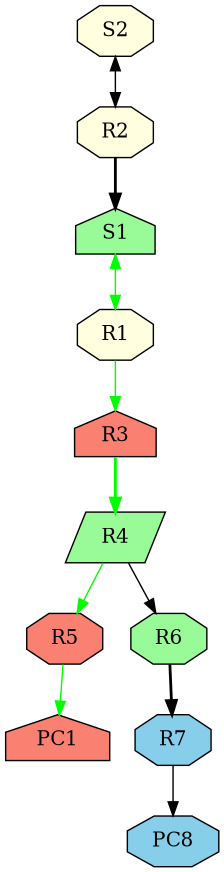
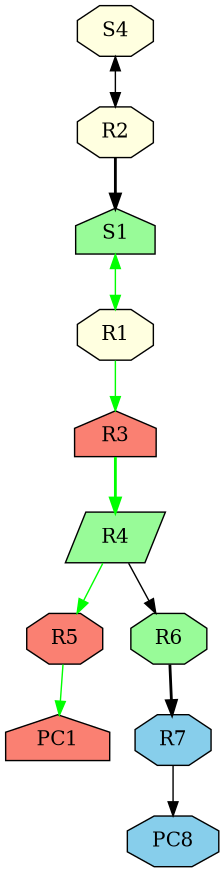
node "S2": label "S2" -> "S4"
